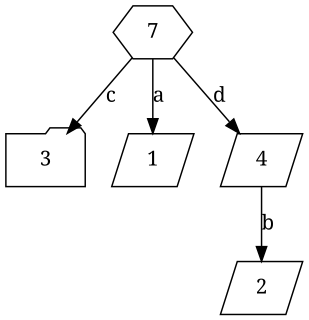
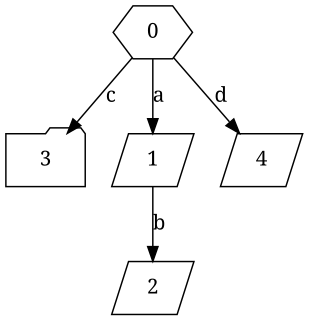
node "7": label "7" -> "0"
edge "4" -> "2": now "1" -> "2"
